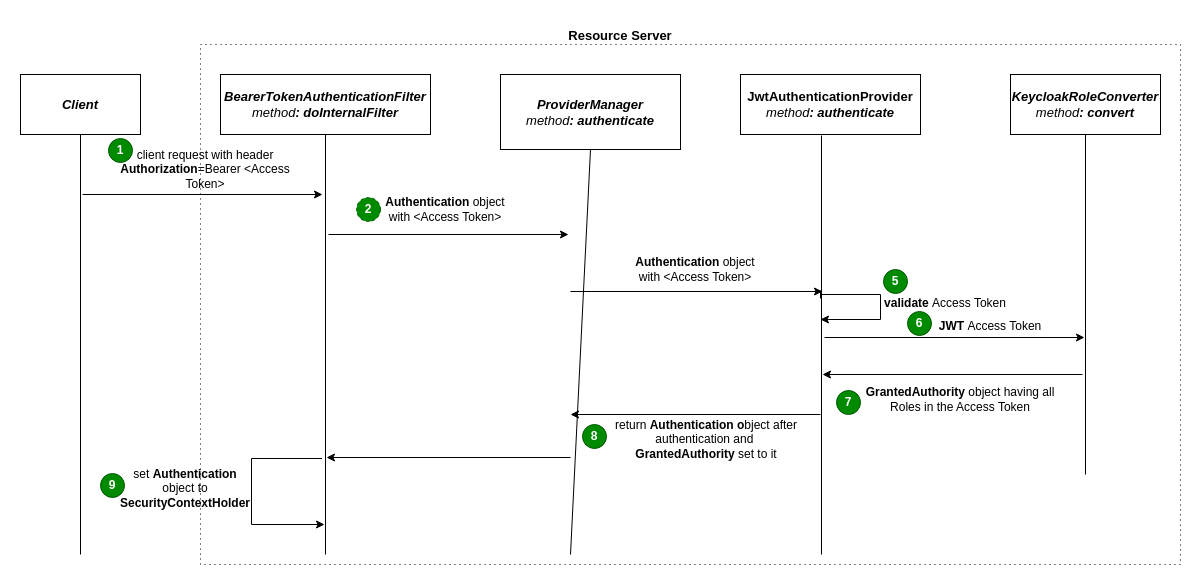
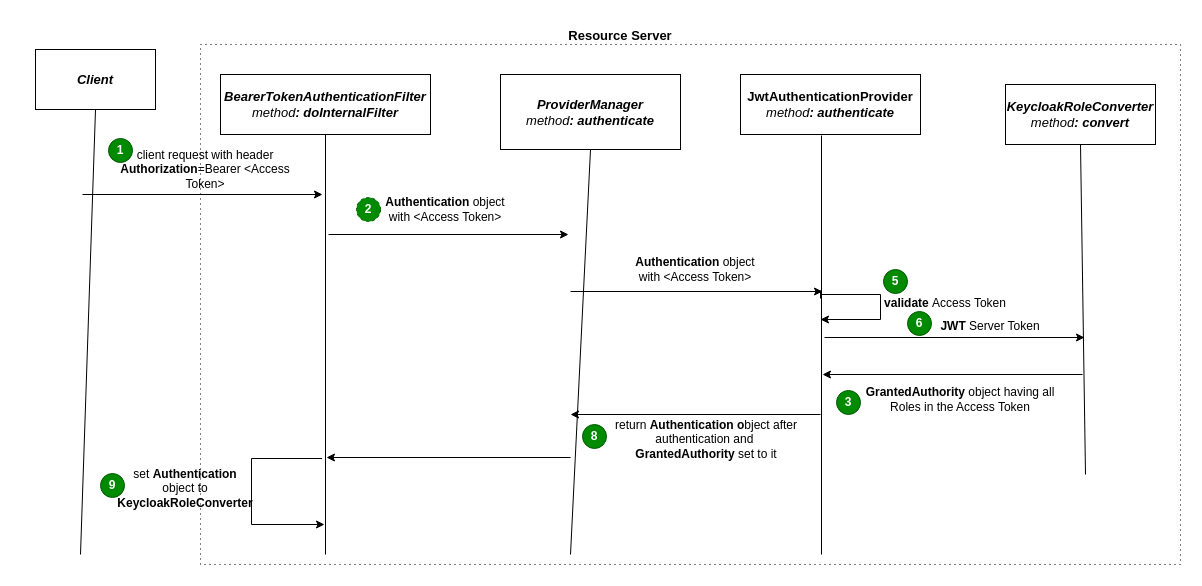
node "Client": moved (81, 105) -> (96, 80)
node "KeycloakRoleConverter method: convert": moved (1086, 105) -> (1081, 115)
node "JWT Access Token": label "JWT Access Token" -> "JWT Server Token"
node "7": label "7" -> "3"
node "set Authentication object to SecurityContextHolder": label "set Authentication object to SecurityContextHolder" -> "set Authentication object to KeycloakRoleConverter"
